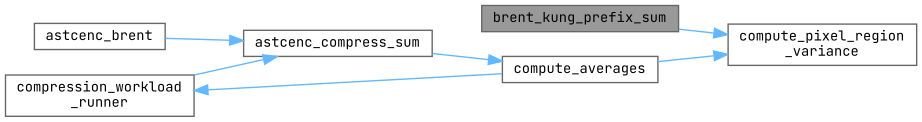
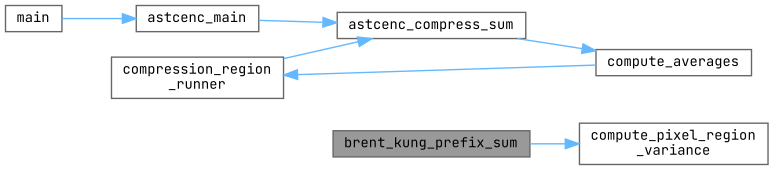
node "main": added
node "astcenc_brent": label "astcenc_brent" -> "astcenc_main"
edge "compute_averages" -> "compute_pixel_region _variance": removed
node "compression_workload _runner": label "compression_workload _runner" -> "compression_region _runner"
